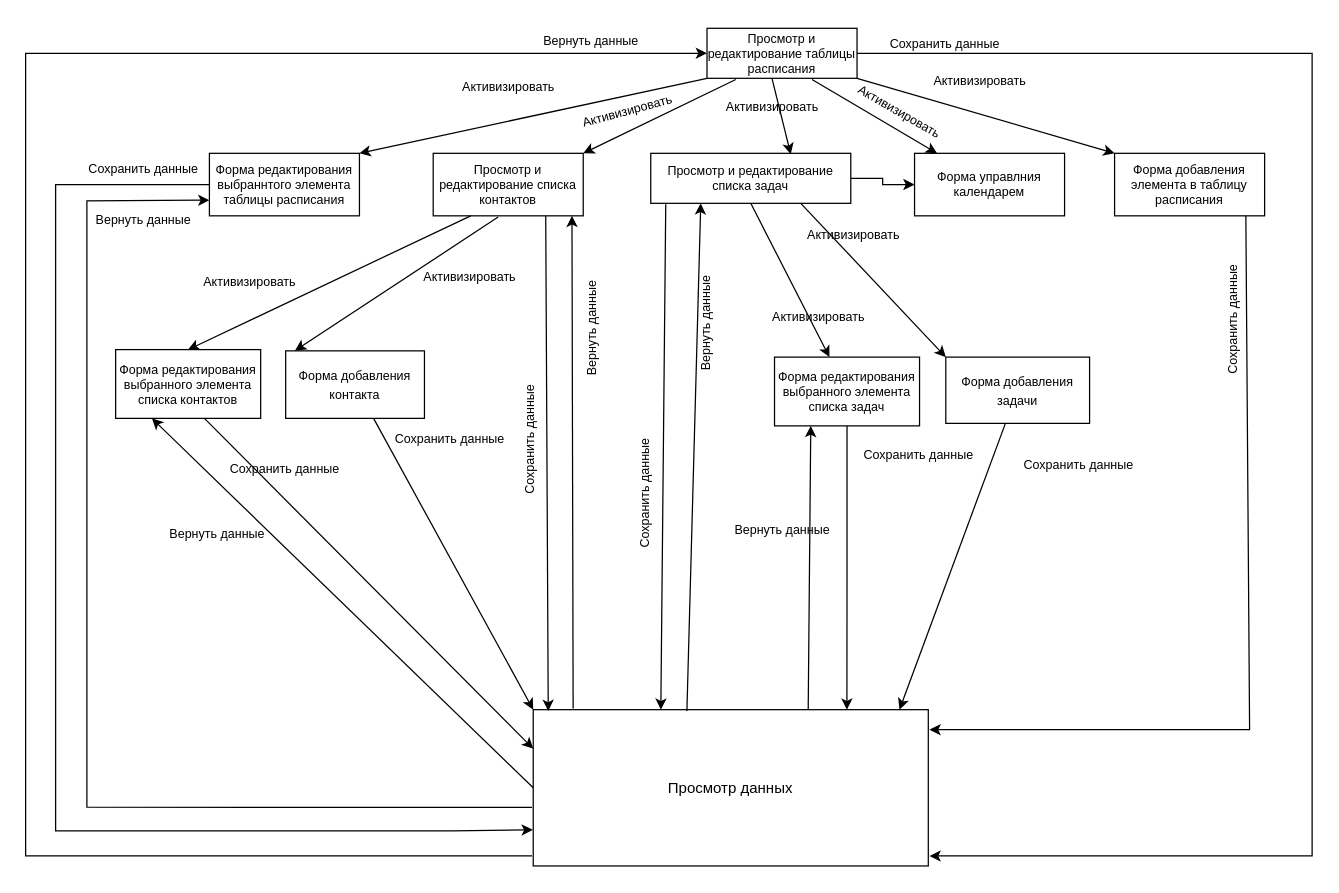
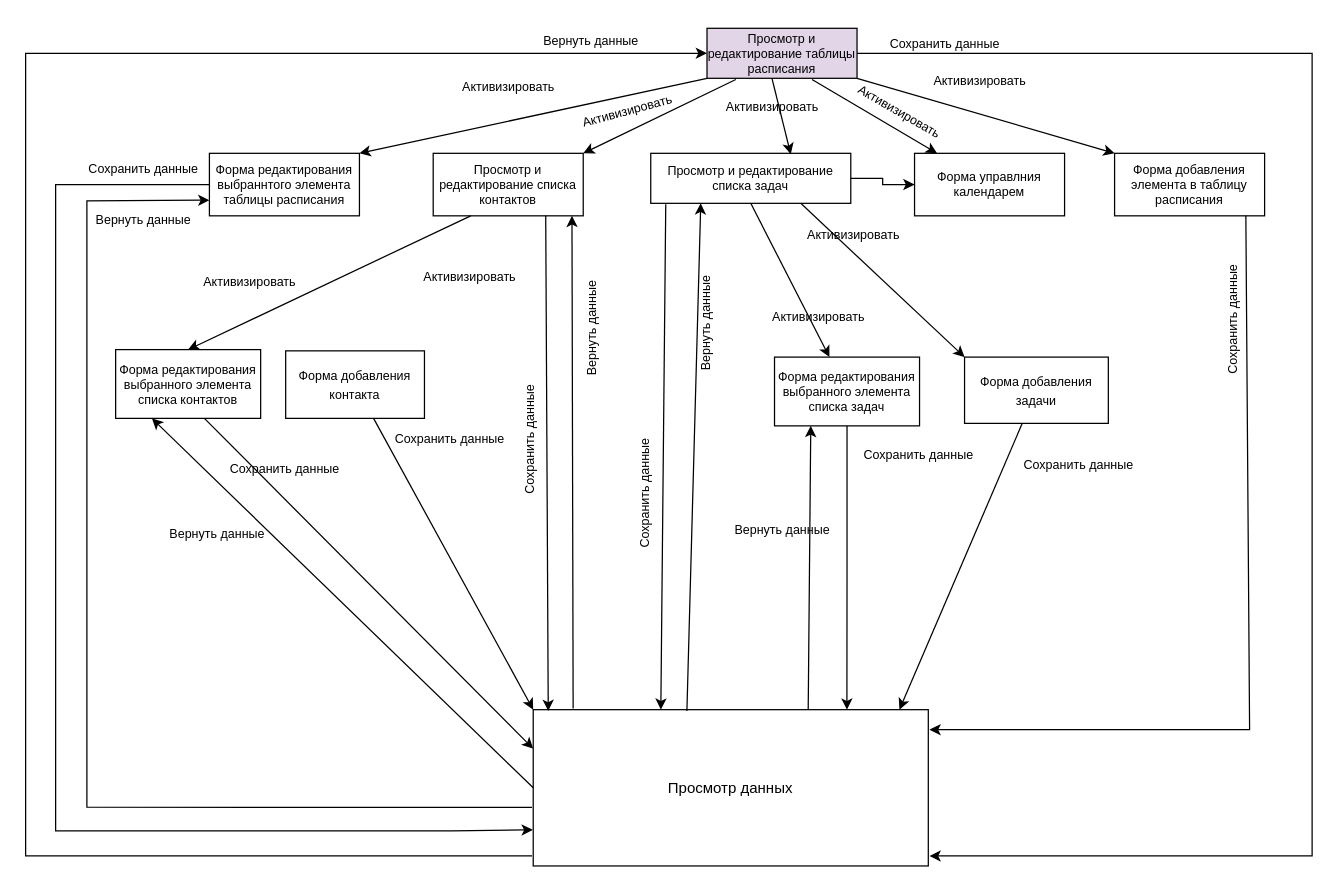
node "Просмотр и редактирование таблицы расписания": fillcolor #ffffff -> #e1d5e7
edge "Просмотр и редактирование списка контактов" -> "Форма добавления контакта": removed
node "Форма добавления задачи": moved (1018, 390) -> (1036, 390)
